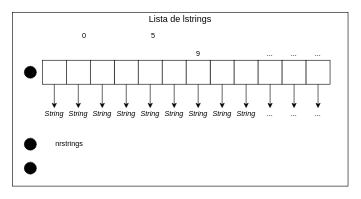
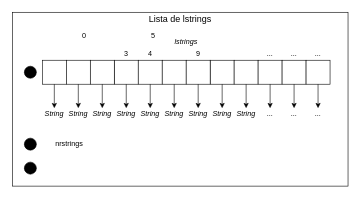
node "lstrings": added
node "3": added
node "4": added
